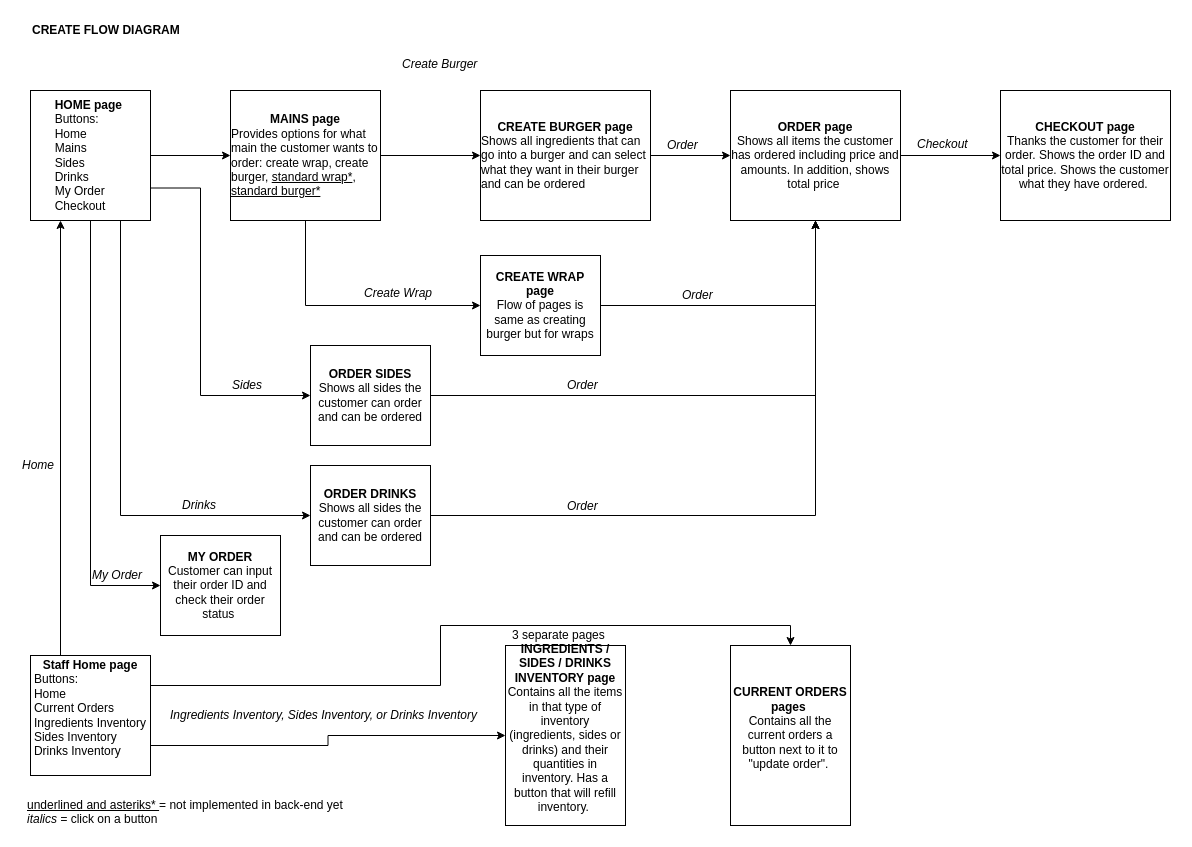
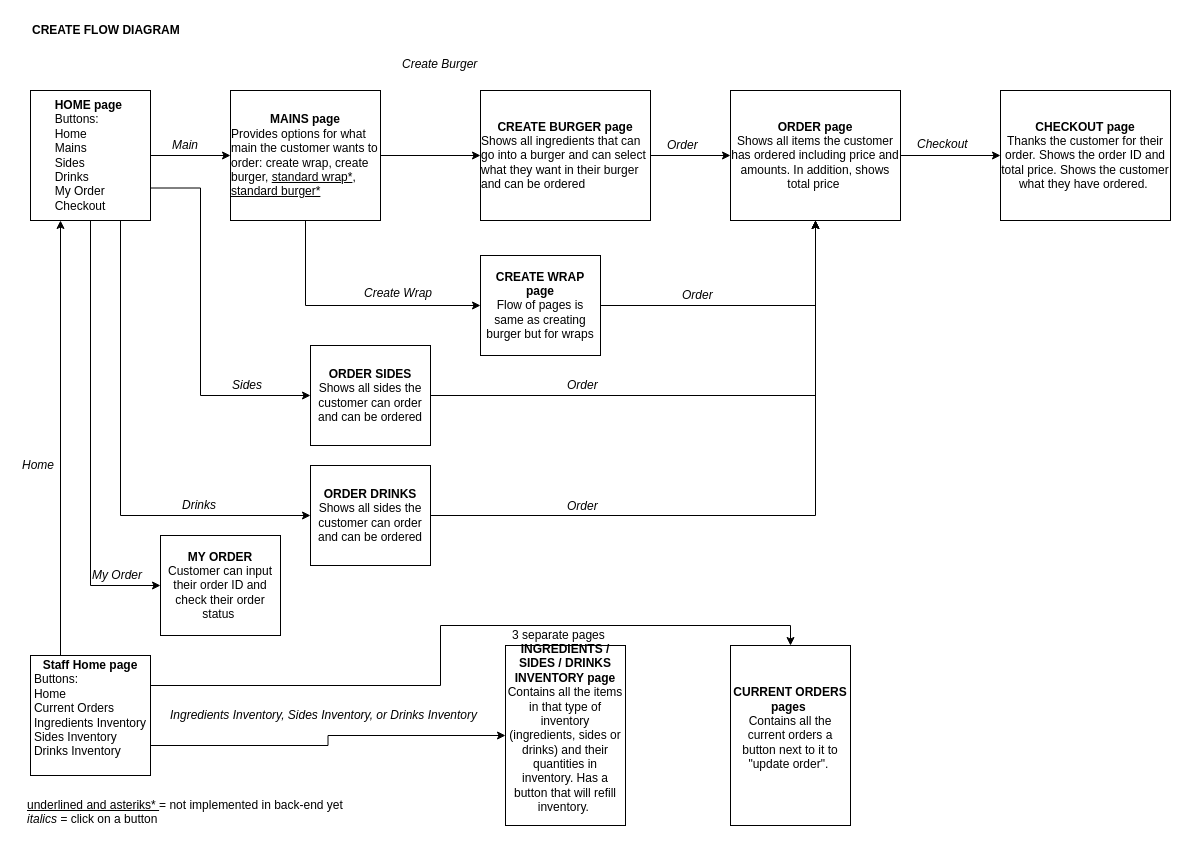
node "Main": added
